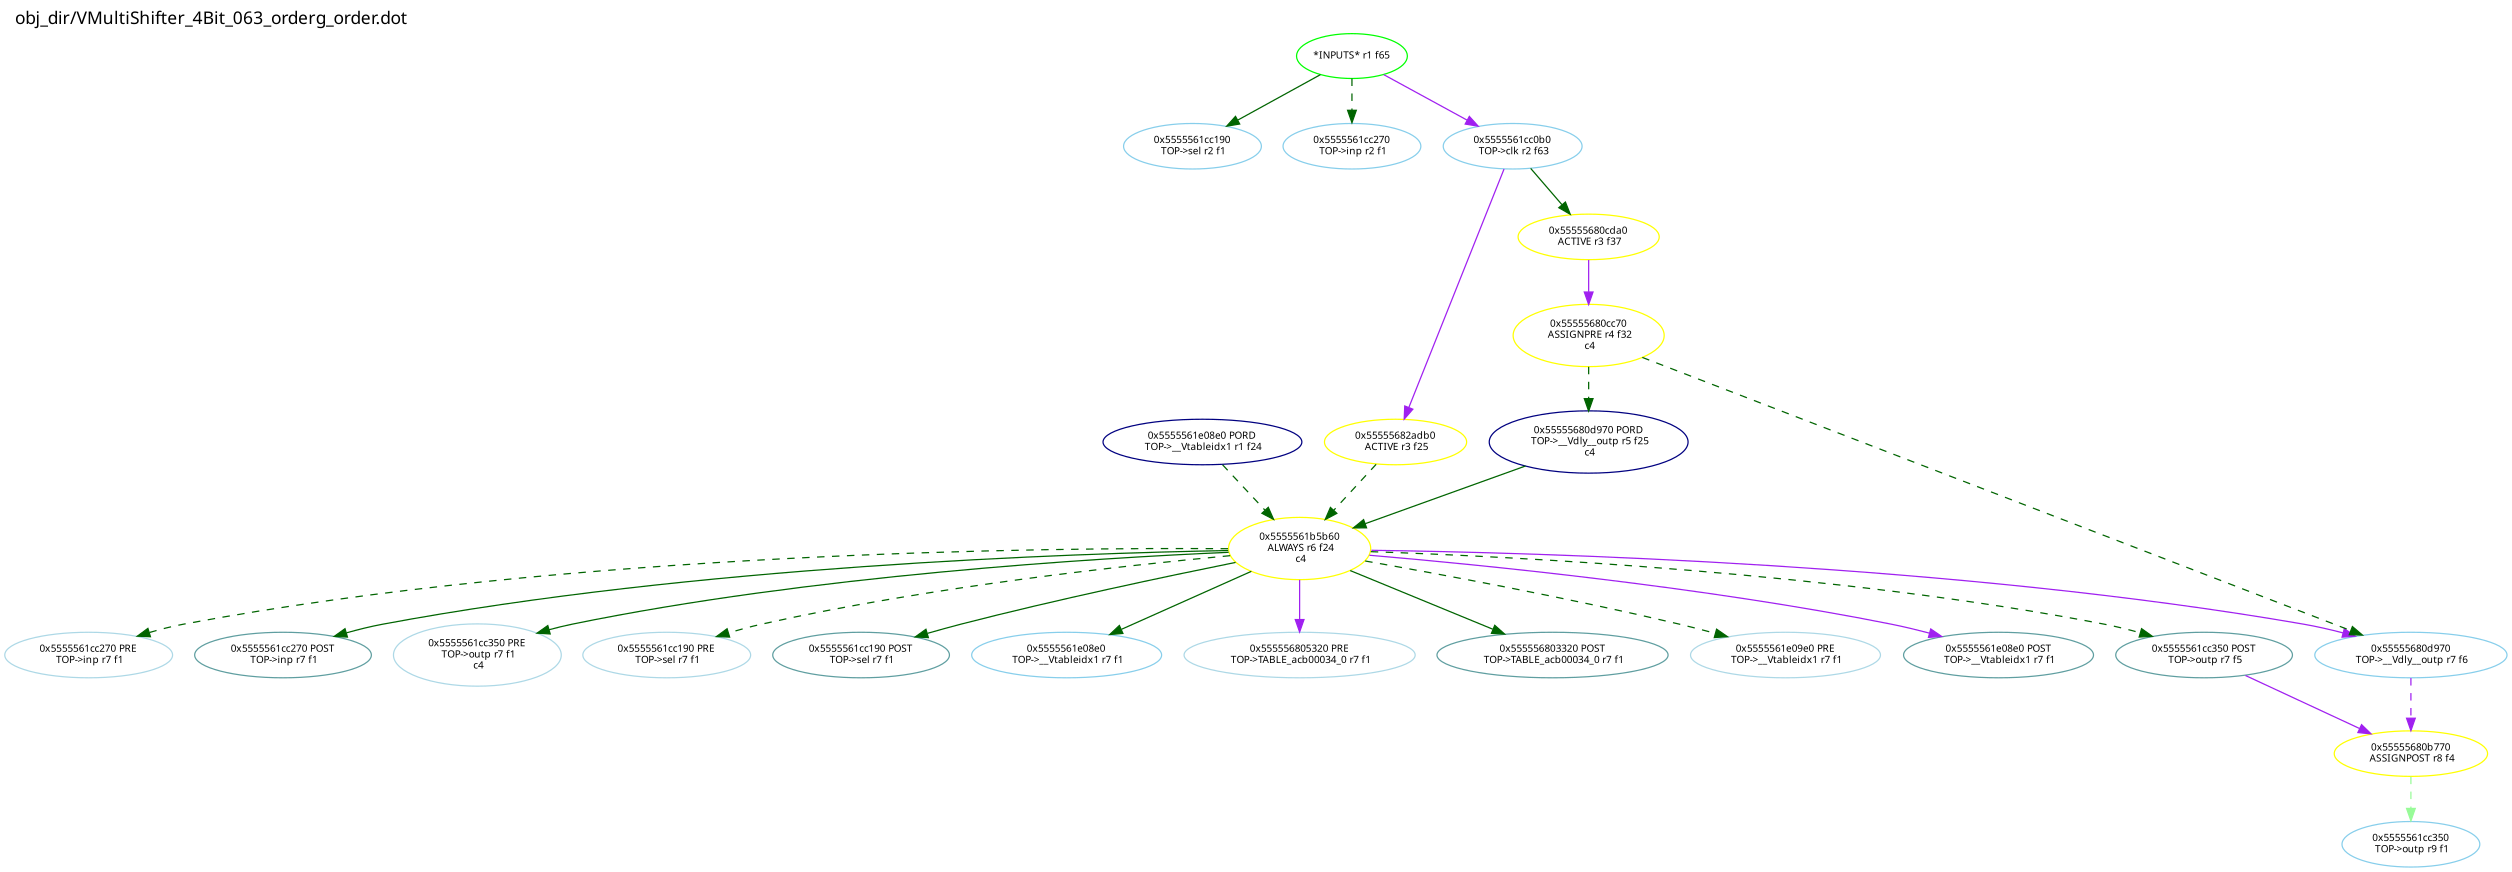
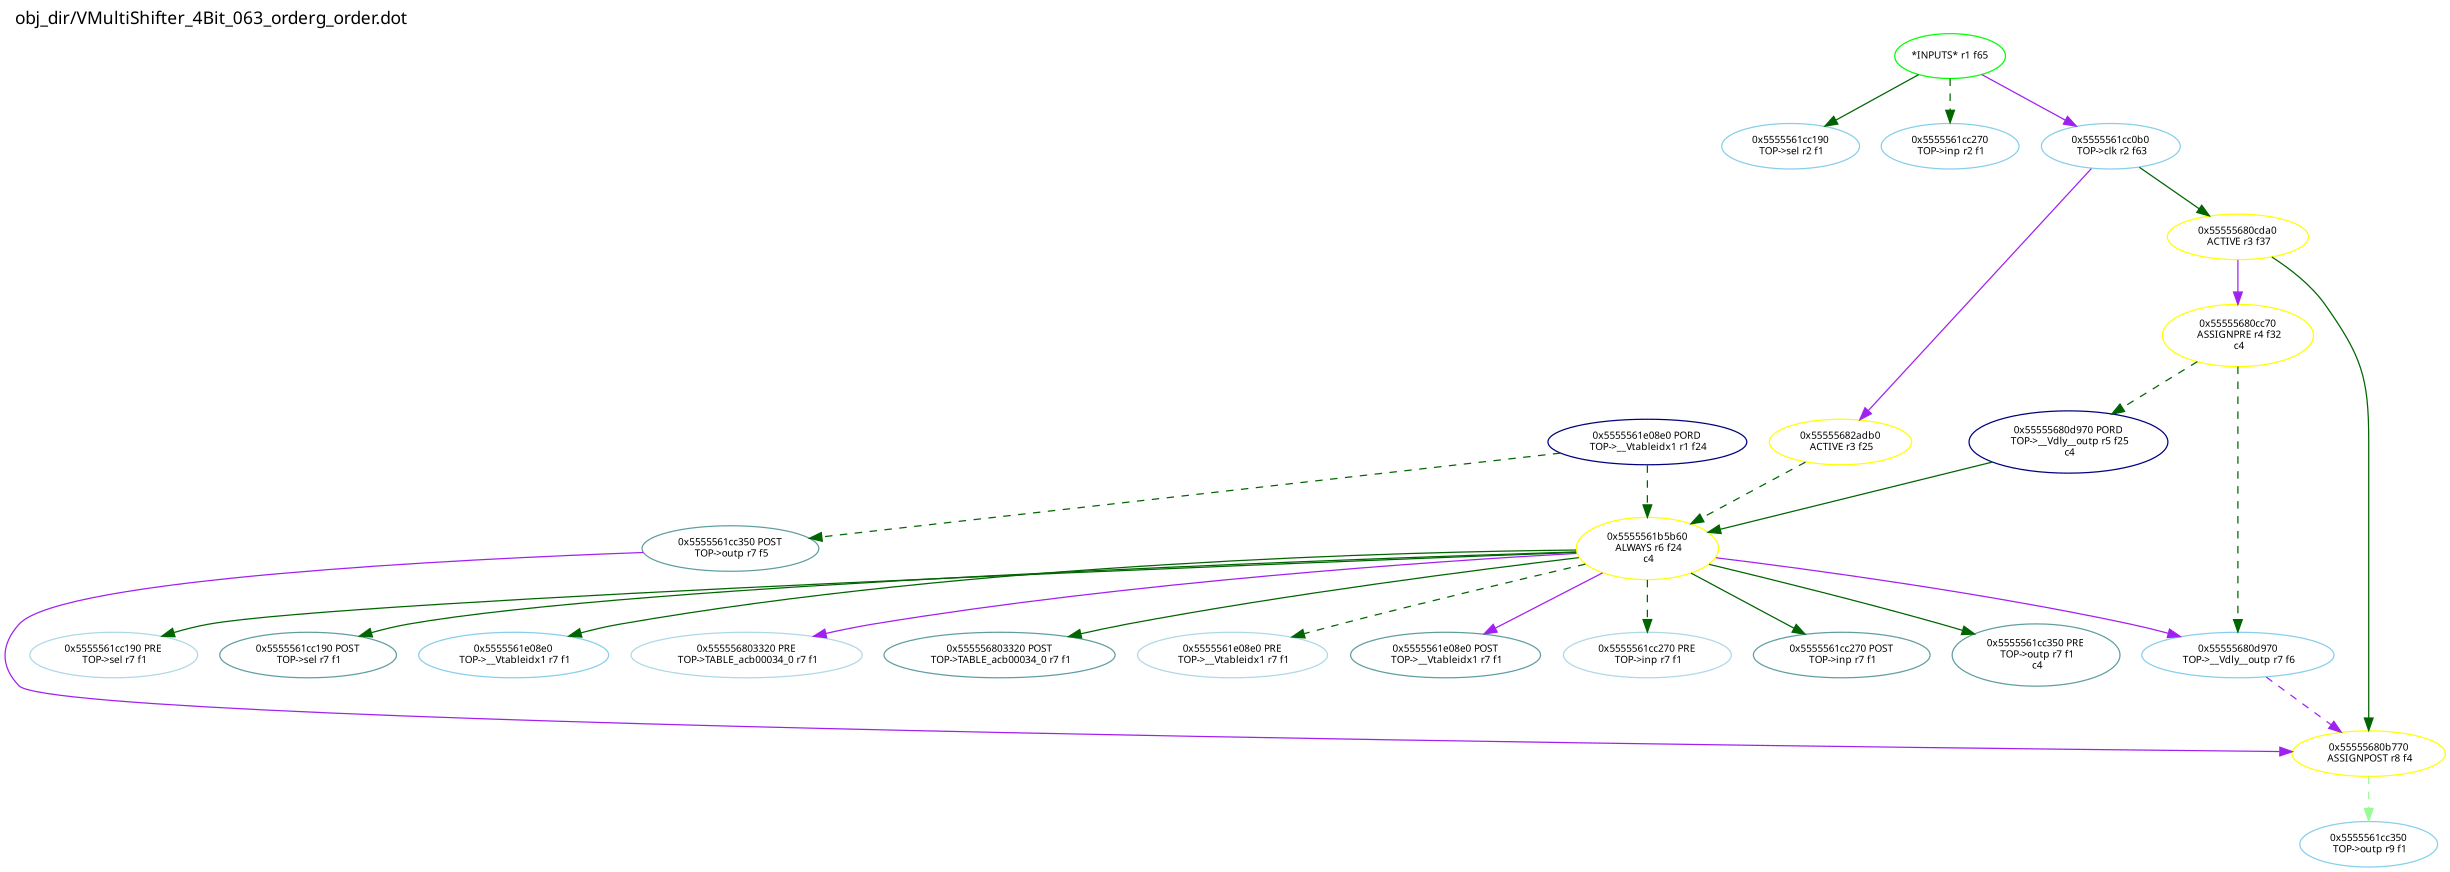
edge "0x55555680cda0 ACTIVE r3 f37" -> "0x55555680b770 ASSIGNPOST r8 f4": added
edge "0x5555561b5b60 ALWAYS r6 f24 c4" -> "0x5555561cc350 POST TOP->outp r7 f5": now "0x5555561e08e0 PORD TOP->__Vtableidx1 r1 f24" -> "0x5555561cc350 POST TOP->outp r7 f5"
edge "0x5555561b5b60 ALWAYS r6 f24 c4" -> "0x5555561cc190 PRE TOP->sel r7 f1": style dashed -> solid
node "0x5555561cc350 PRE TOP->outp r7 f1 c4": color lightblue -> CadetBlue
node "0x555556805320 PRE TOP->TABLE_acb00034_0 r7 f1": label "0x555556805320 PRE TOP->TABLE_acb00034_0 r7 f1" -> "0x555556803320 PRE TOP->TABLE_acb00034_0 r7 f1"
node "0x5555561e09e0 PRE TOP->__Vtableidx1 r7 f1": label "0x5555561e09e0 PRE TOP->__Vtableidx1 r7 f1" -> "0x5555561e08e0 PRE TOP->__Vtableidx1 r7 f1"
